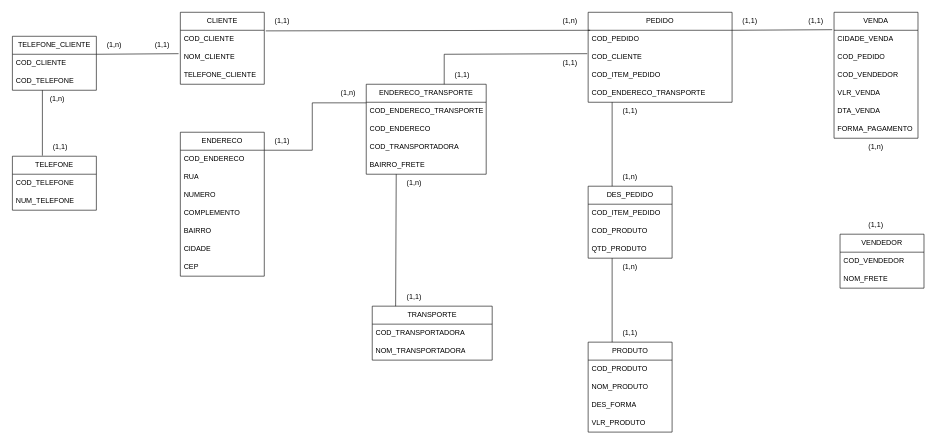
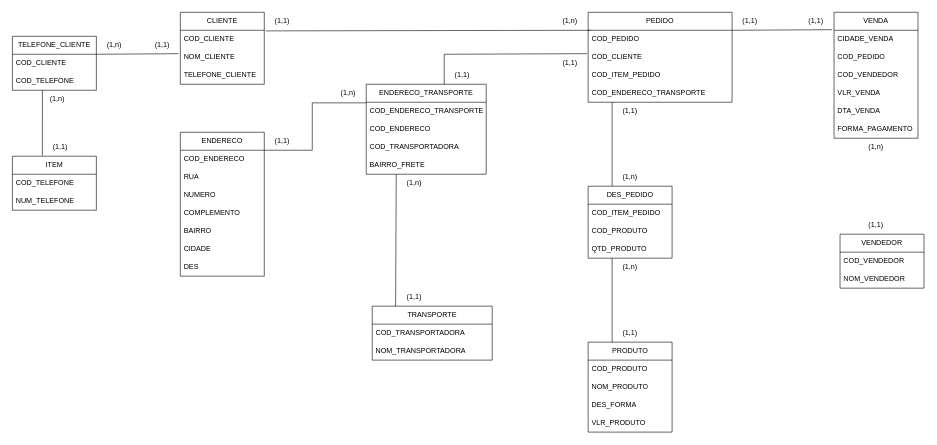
node "TELEFONE": label "TELEFONE" -> "ITEM"
node "CEP": label "CEP" -> "DES"
node "NOM_FRETE": label "NOM_FRETE" -> "NOM_VENDEDOR"
